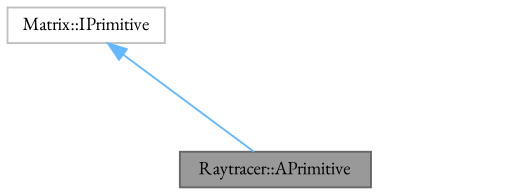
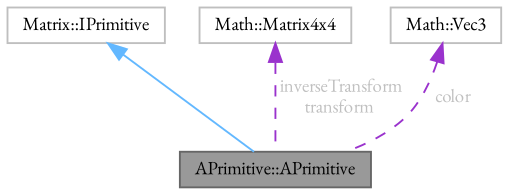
node "Math::Matrix4x4": added
node "Math::Vec3": added
node "Raytracer::APrimitive": label "Raytracer::APrimitive" -> "APrimitive::APrimitive"
